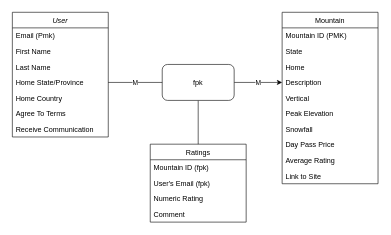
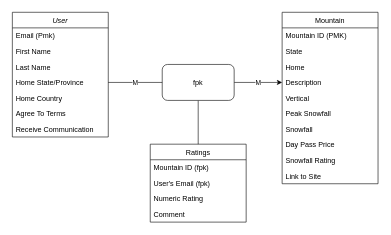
node "Peak Elevation": label "Peak Elevation" -> "Peak Snowfall"
node "Average Rating": label "Average Rating" -> "Snowfall Rating"
